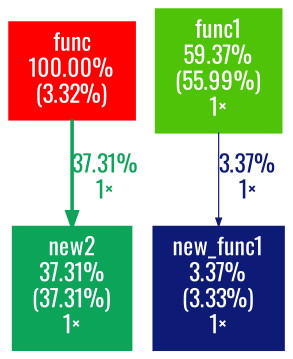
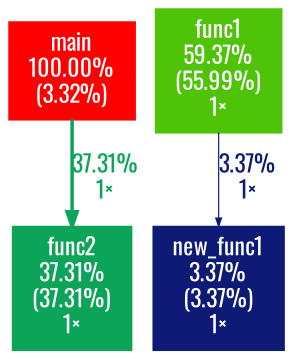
node "func 100.00% (3.32%)": label "func 100.00% (3.32%)" -> "main 100.00% (3.32%)"
node "new2 37.31% (37.31%) 1×": label "new2 37.31% (37.31%) 1×" -> "func2 37.31% (37.31%) 1×"
node "new_func1 3.37% (3.33%) 1×": label "new_func1 3.37% (3.33%) 1×" -> "new_func1 3.37% (3.37%) 1×"
